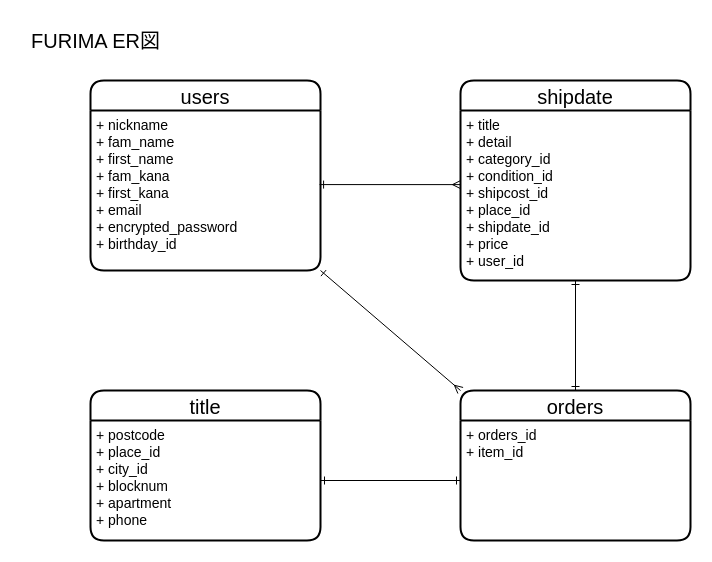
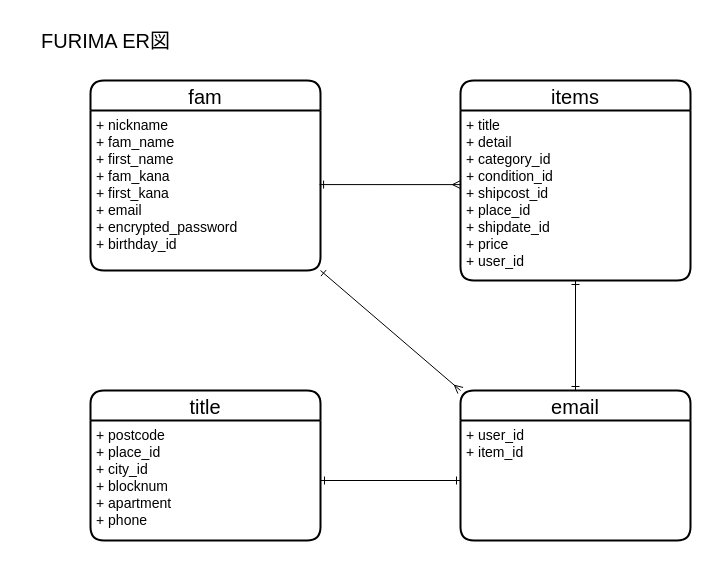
node "FURIMA ER図": moved (96, 41) -> (106, 41)
node "users": label "users" -> "fam"
node "shipdate": label "shipdate" -> "items"
node "orders": label "orders" -> "email"
node "+ orders_id + item_id": label "+ orders_id + item_id" -> "+ user_id + item_id"
